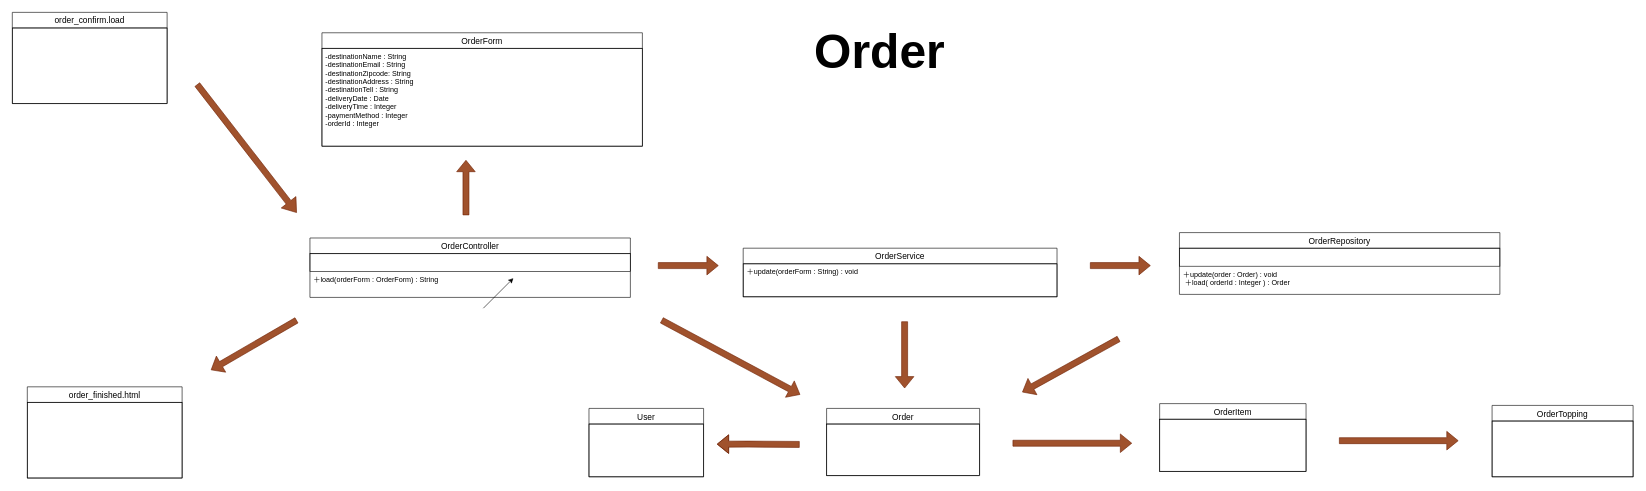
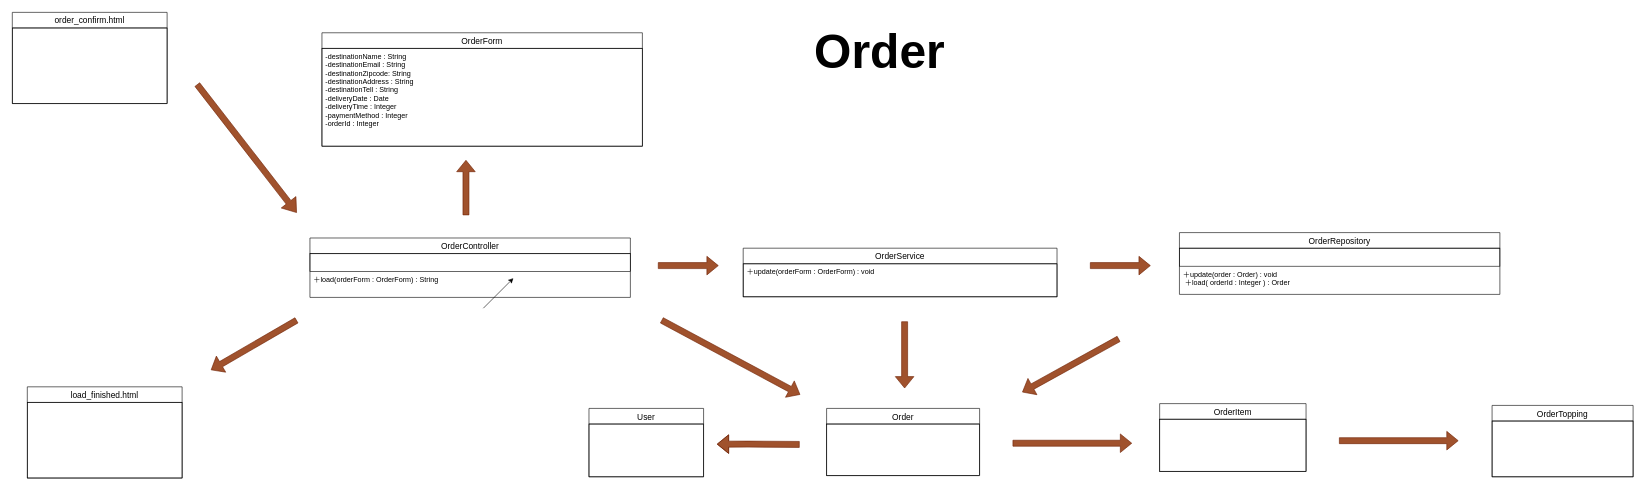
node "order_confirm.load": label "order_confirm.load" -> "order_confirm.html"
node "＋update(orderForm : String) : void": label "＋update(orderForm : String) : void" -> "＋update(orderForm : OrderForm) : void"
node "order_finished.html": label "order_finished.html" -> "load_finished.html"
